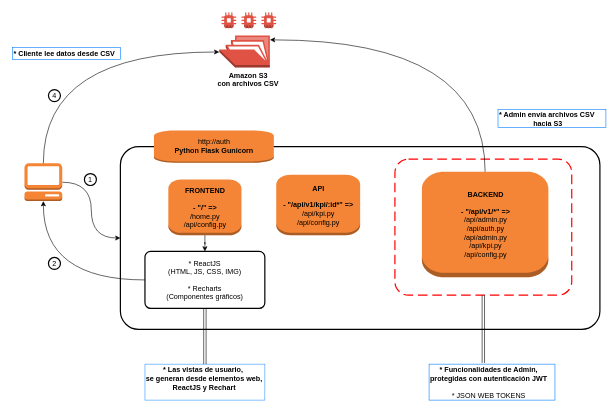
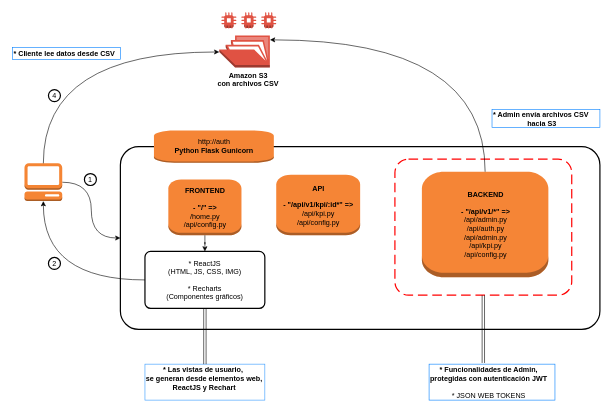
node "* Admin envía archivos CSV hacia S3": moved (552, 119) -> (546, 119)
